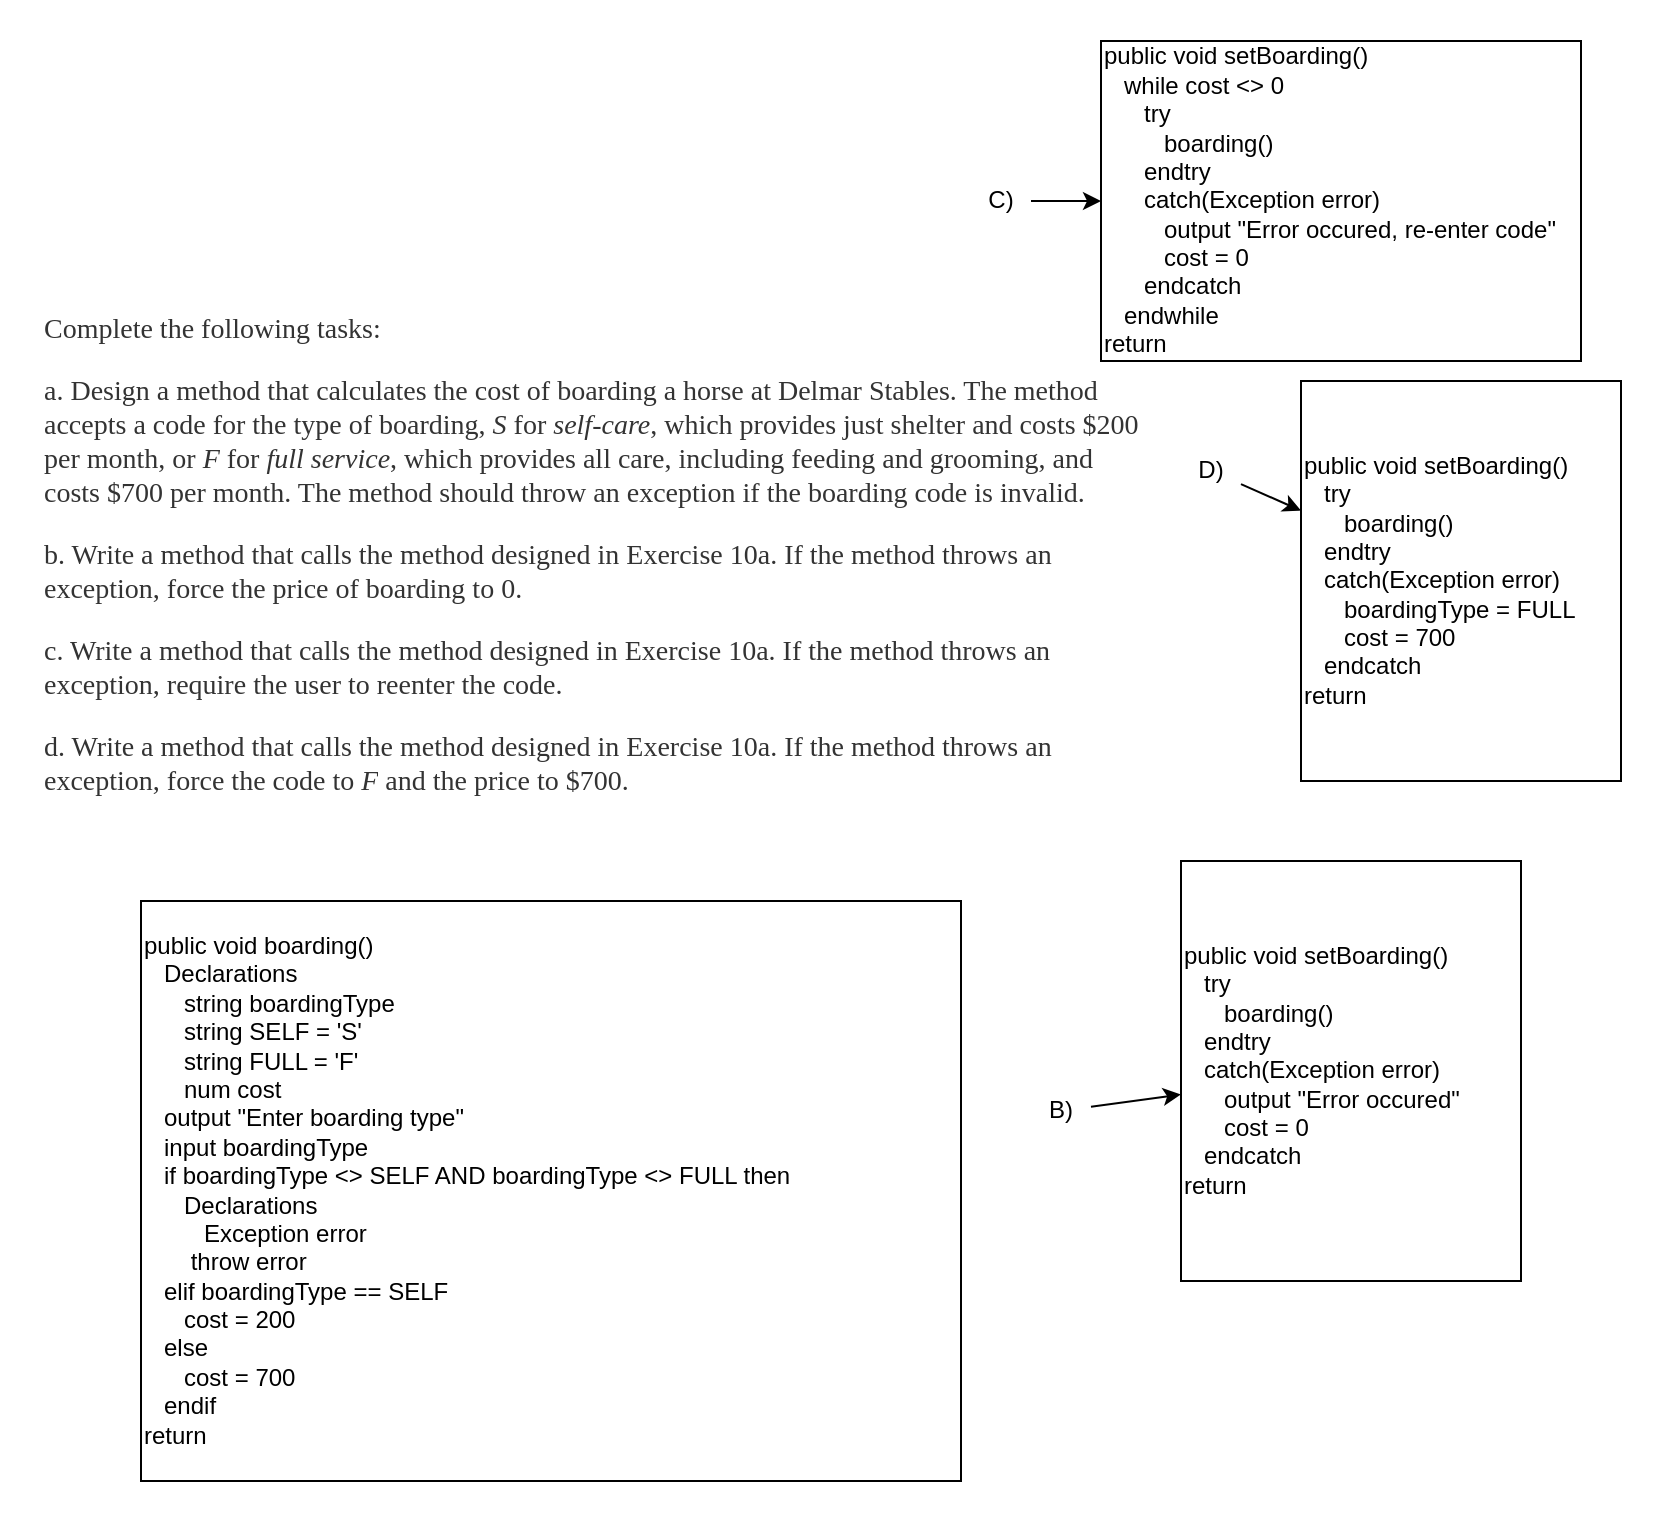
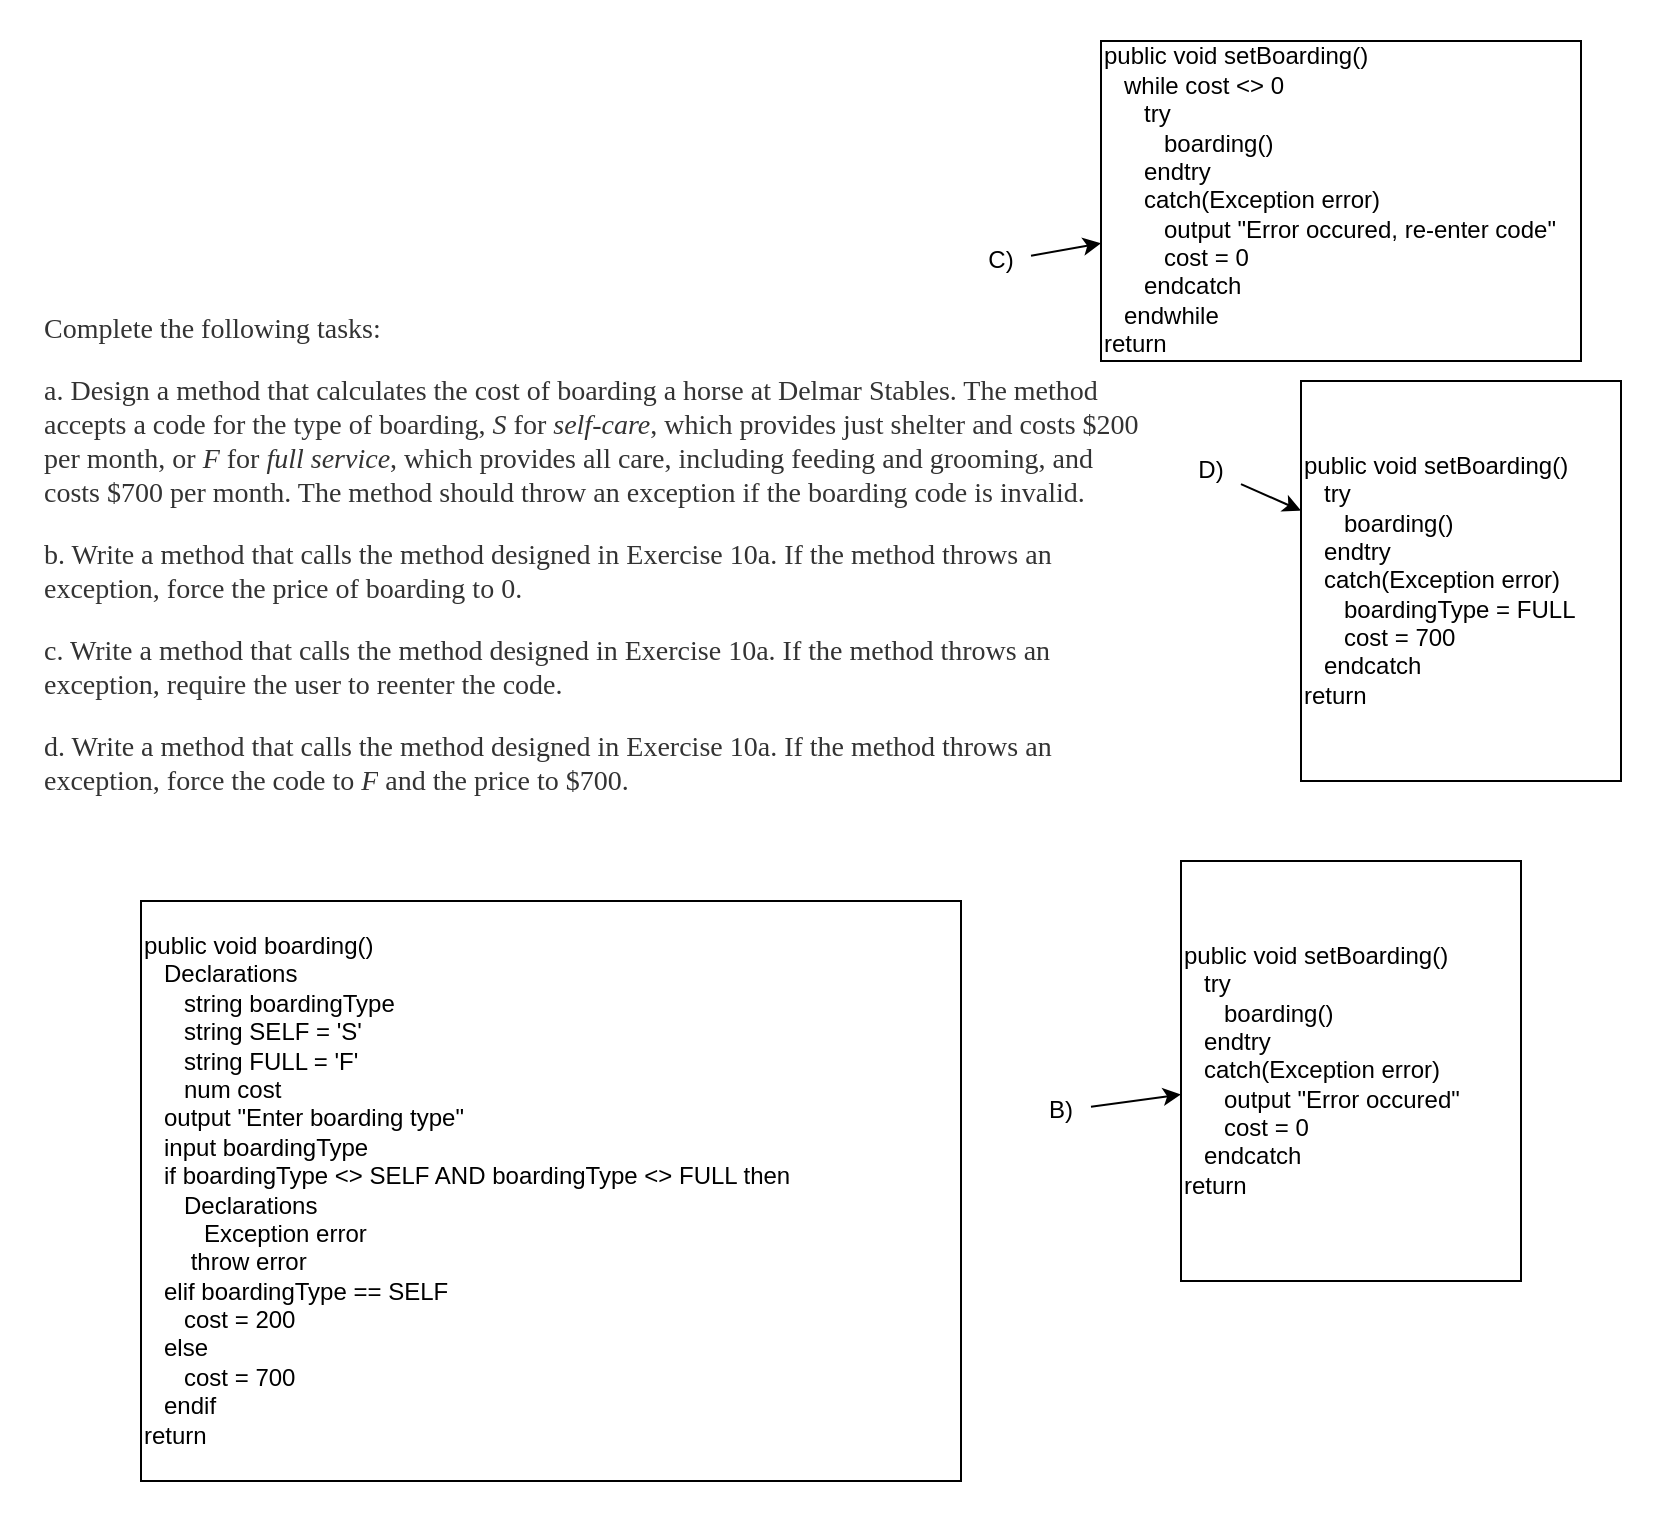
node "C)": moved (1001, 201) -> (1001, 261)
